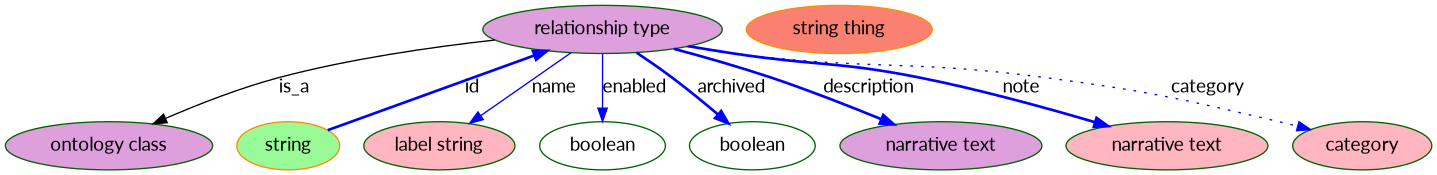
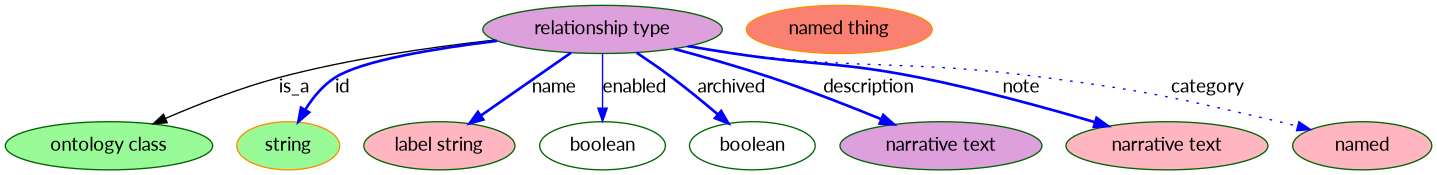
node "string thing": label "string thing" -> "named thing"
edge "relationship type" -> "label string": style solid -> bold
edge "string" -> "relationship type": reversed
node "ontology class": fillcolor plum -> palegreen
node "category": label "category" -> "named"
